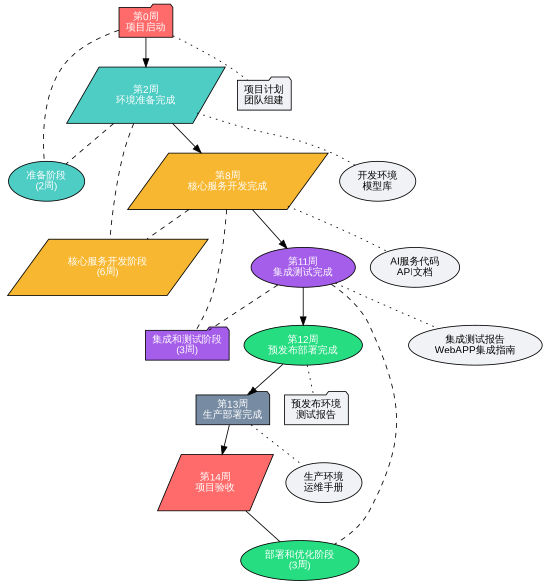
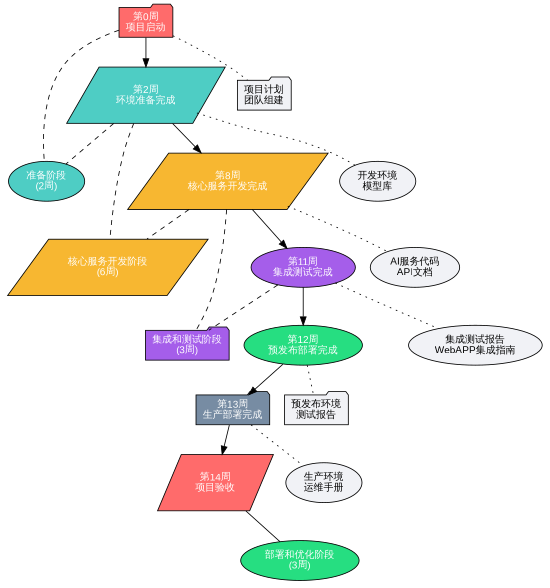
edge "第11周 集成测试完成" -- "部署和优化阶段 (3周)": removed
